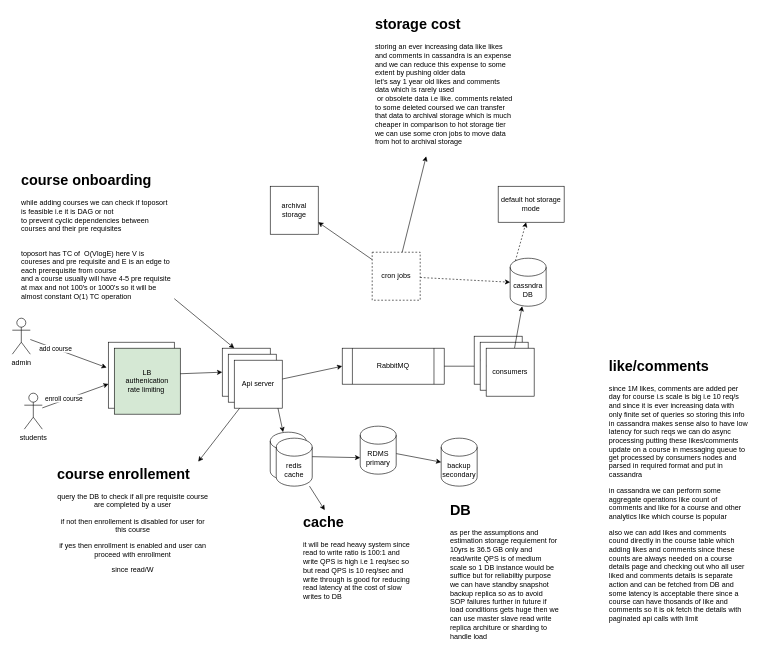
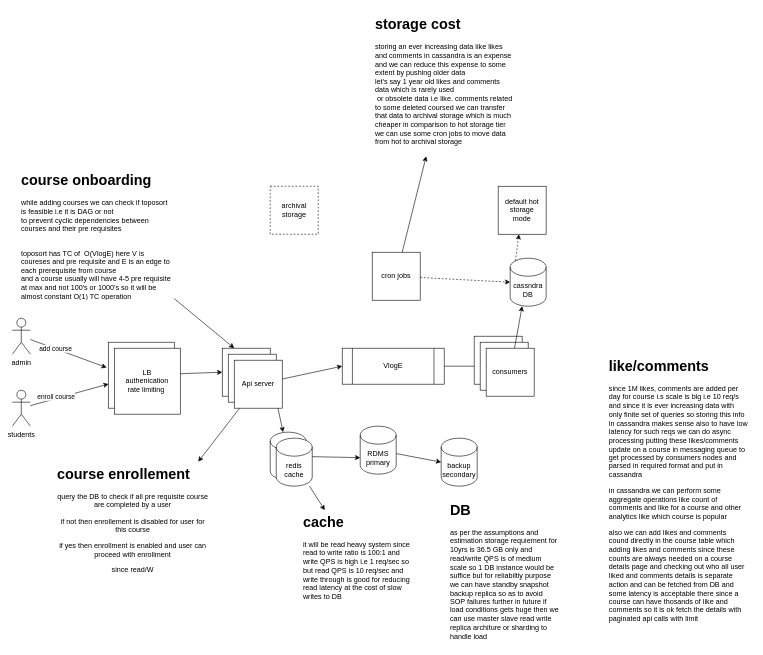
node "default hot storage mode": size 66x36 -> 48x48
node "archival storage": style solid -> dashed
edge "cron jobs" -> "archival storage": removed
node "cron jobs": style dashed -> solid
node "RabbitMQ": label "RabbitMQ" -> "VlogE"
node "LB authenication rate limiting": fillcolor #d5e8d4 -> #ffffff
node "students": moved (33, 411) -> (21, 408)
